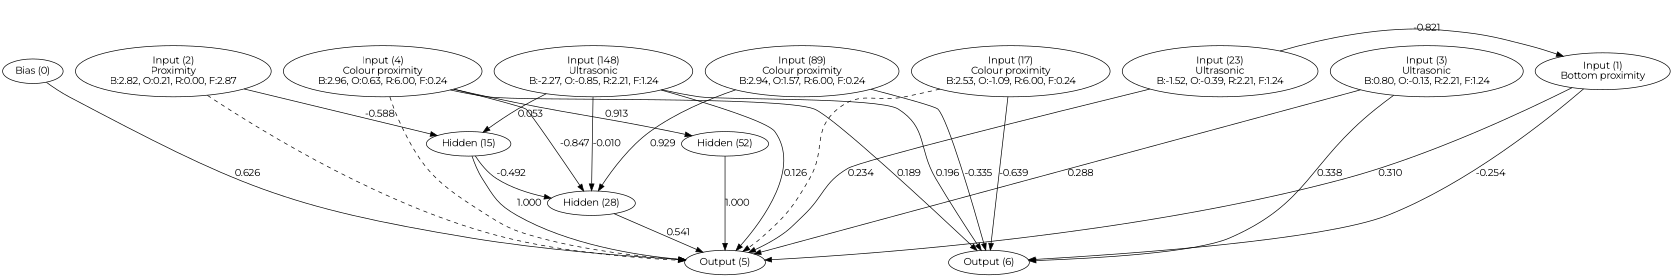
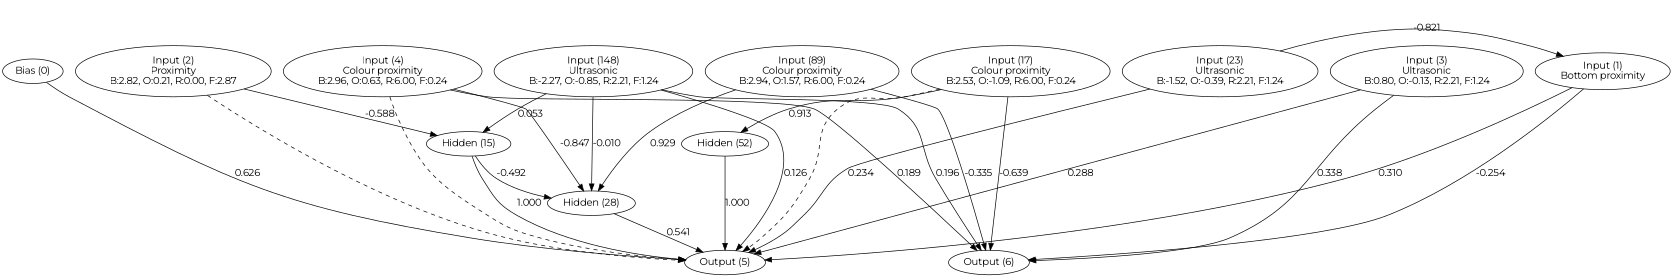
edge "Input (4) Colour proximity B:2.96, O:0.63, R:6.00, F:0.24" -> "Hidden (52)": now "Input (17) Colour proximity B:2.53, O:-1.09, R:6.00, F:0.24" -> "Hidden (52)"
